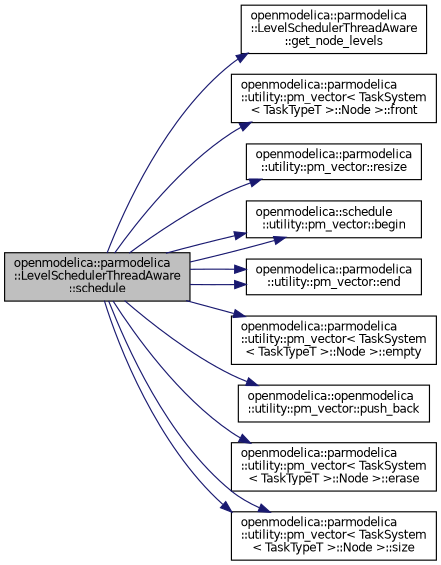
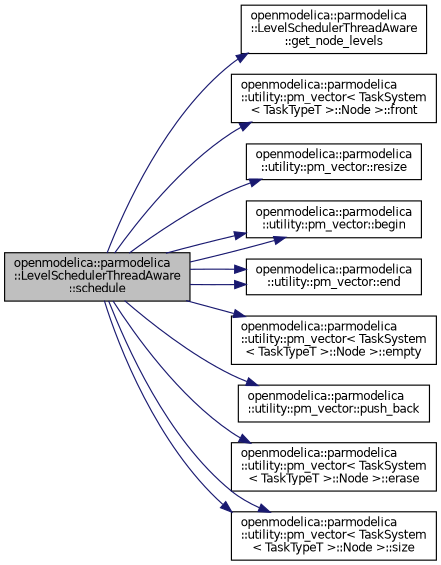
node "openmodelica::schedule ::utility::pm_vector::begin": label "openmodelica::schedule ::utility::pm_vector::begin" -> "openmodelica::parmodelica ::utility::pm_vector::begin"
node "openmodelica::openmodelica ::utility::pm_vector::push_back": label "openmodelica::openmodelica ::utility::pm_vector::push_back" -> "openmodelica::parmodelica ::utility::pm_vector::push_back"
